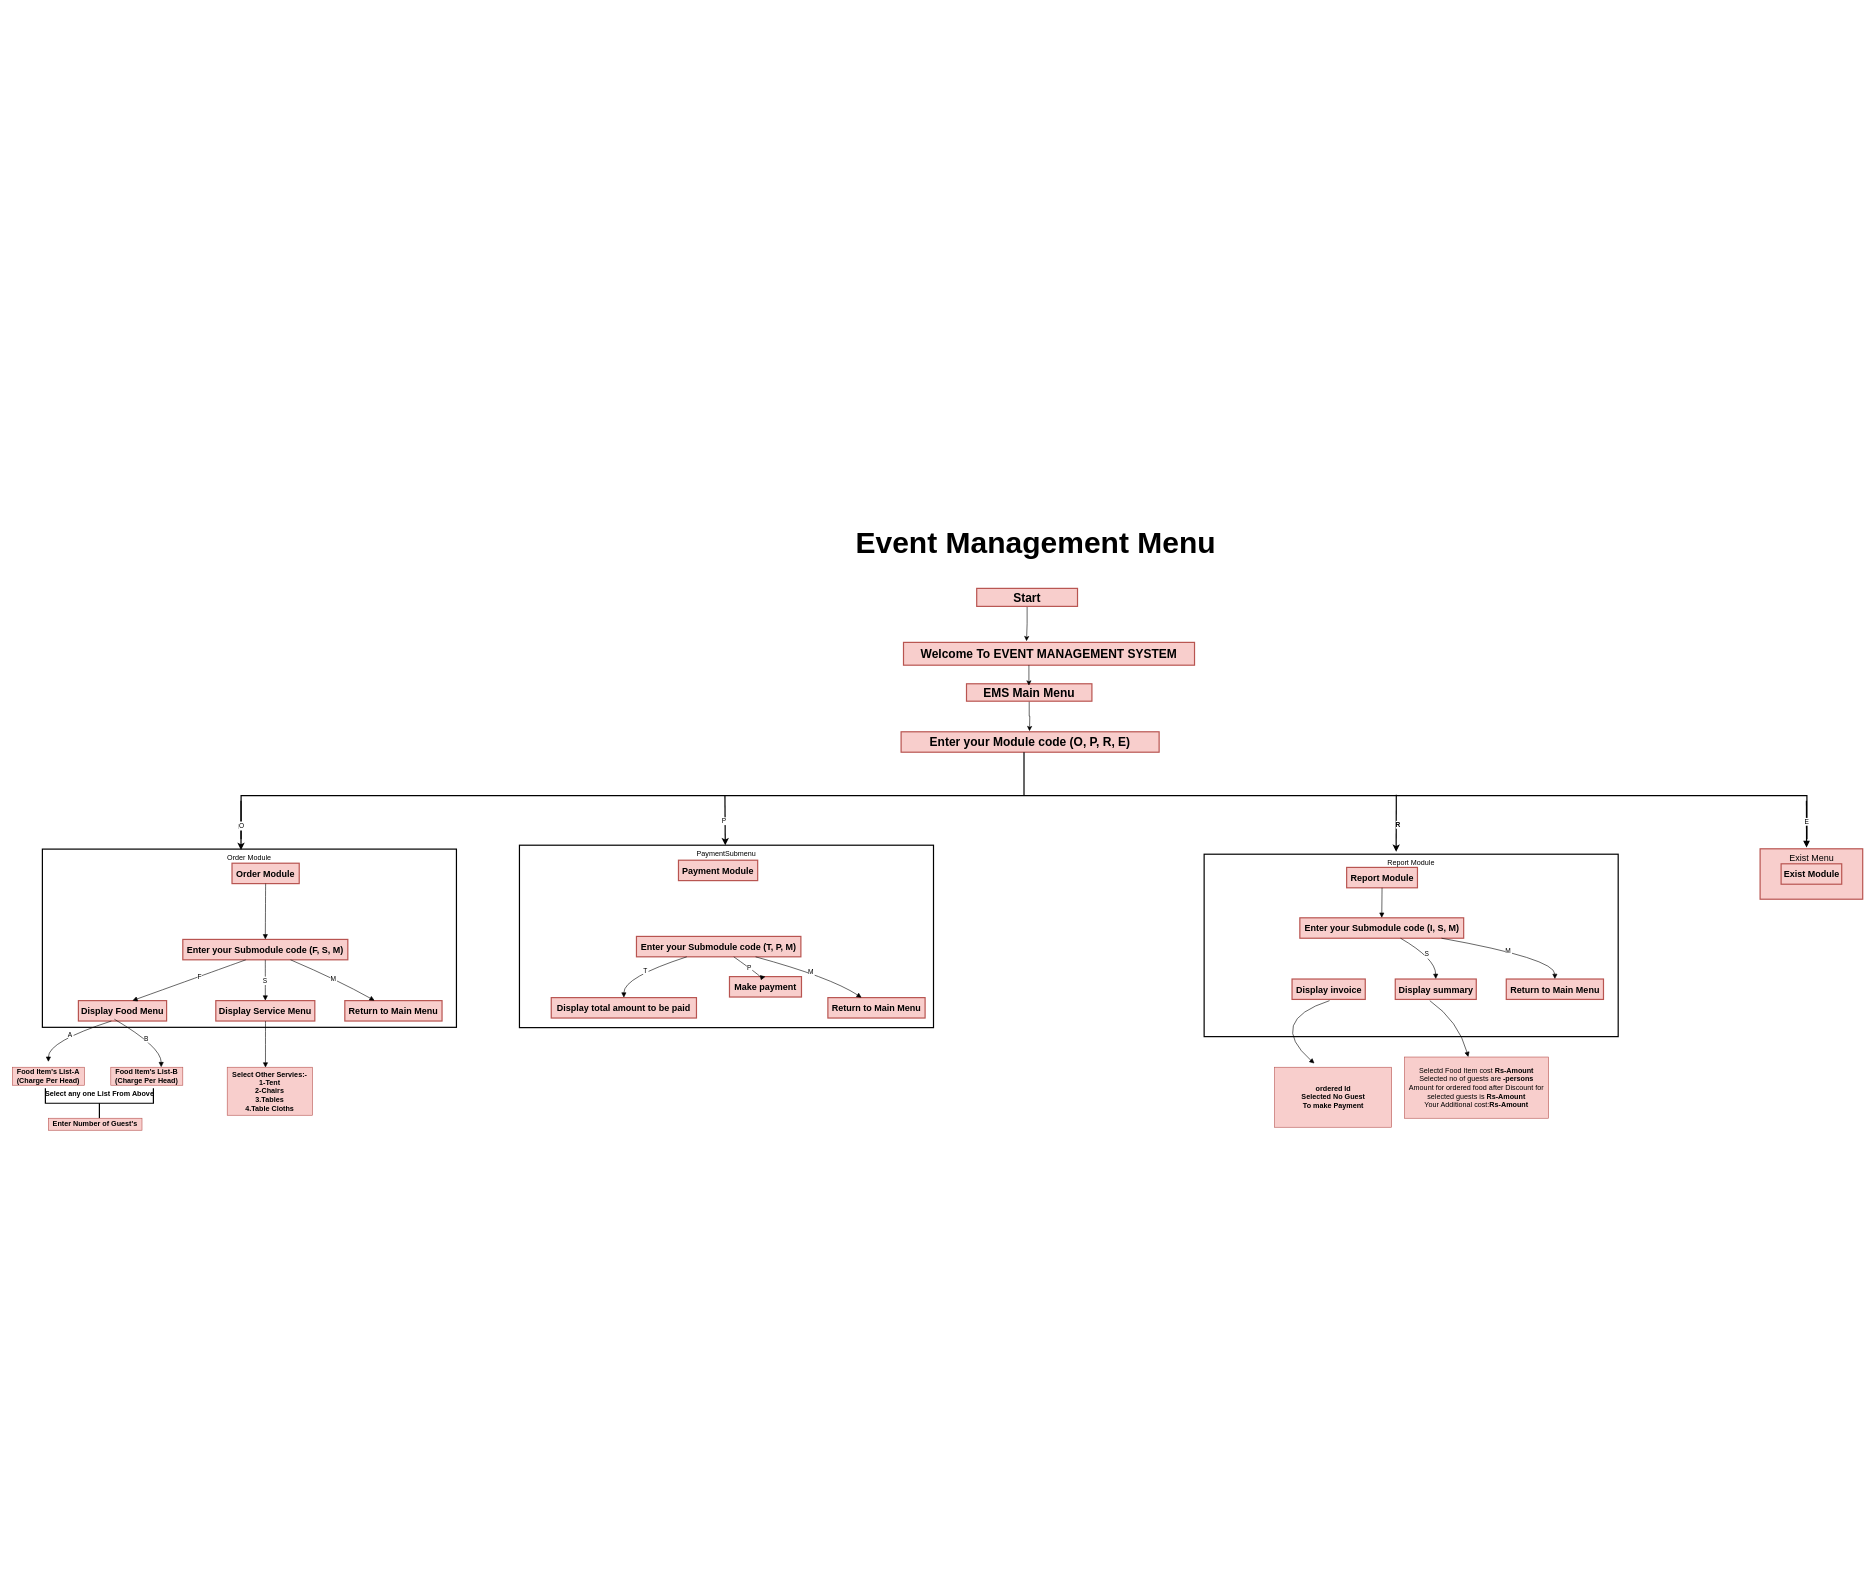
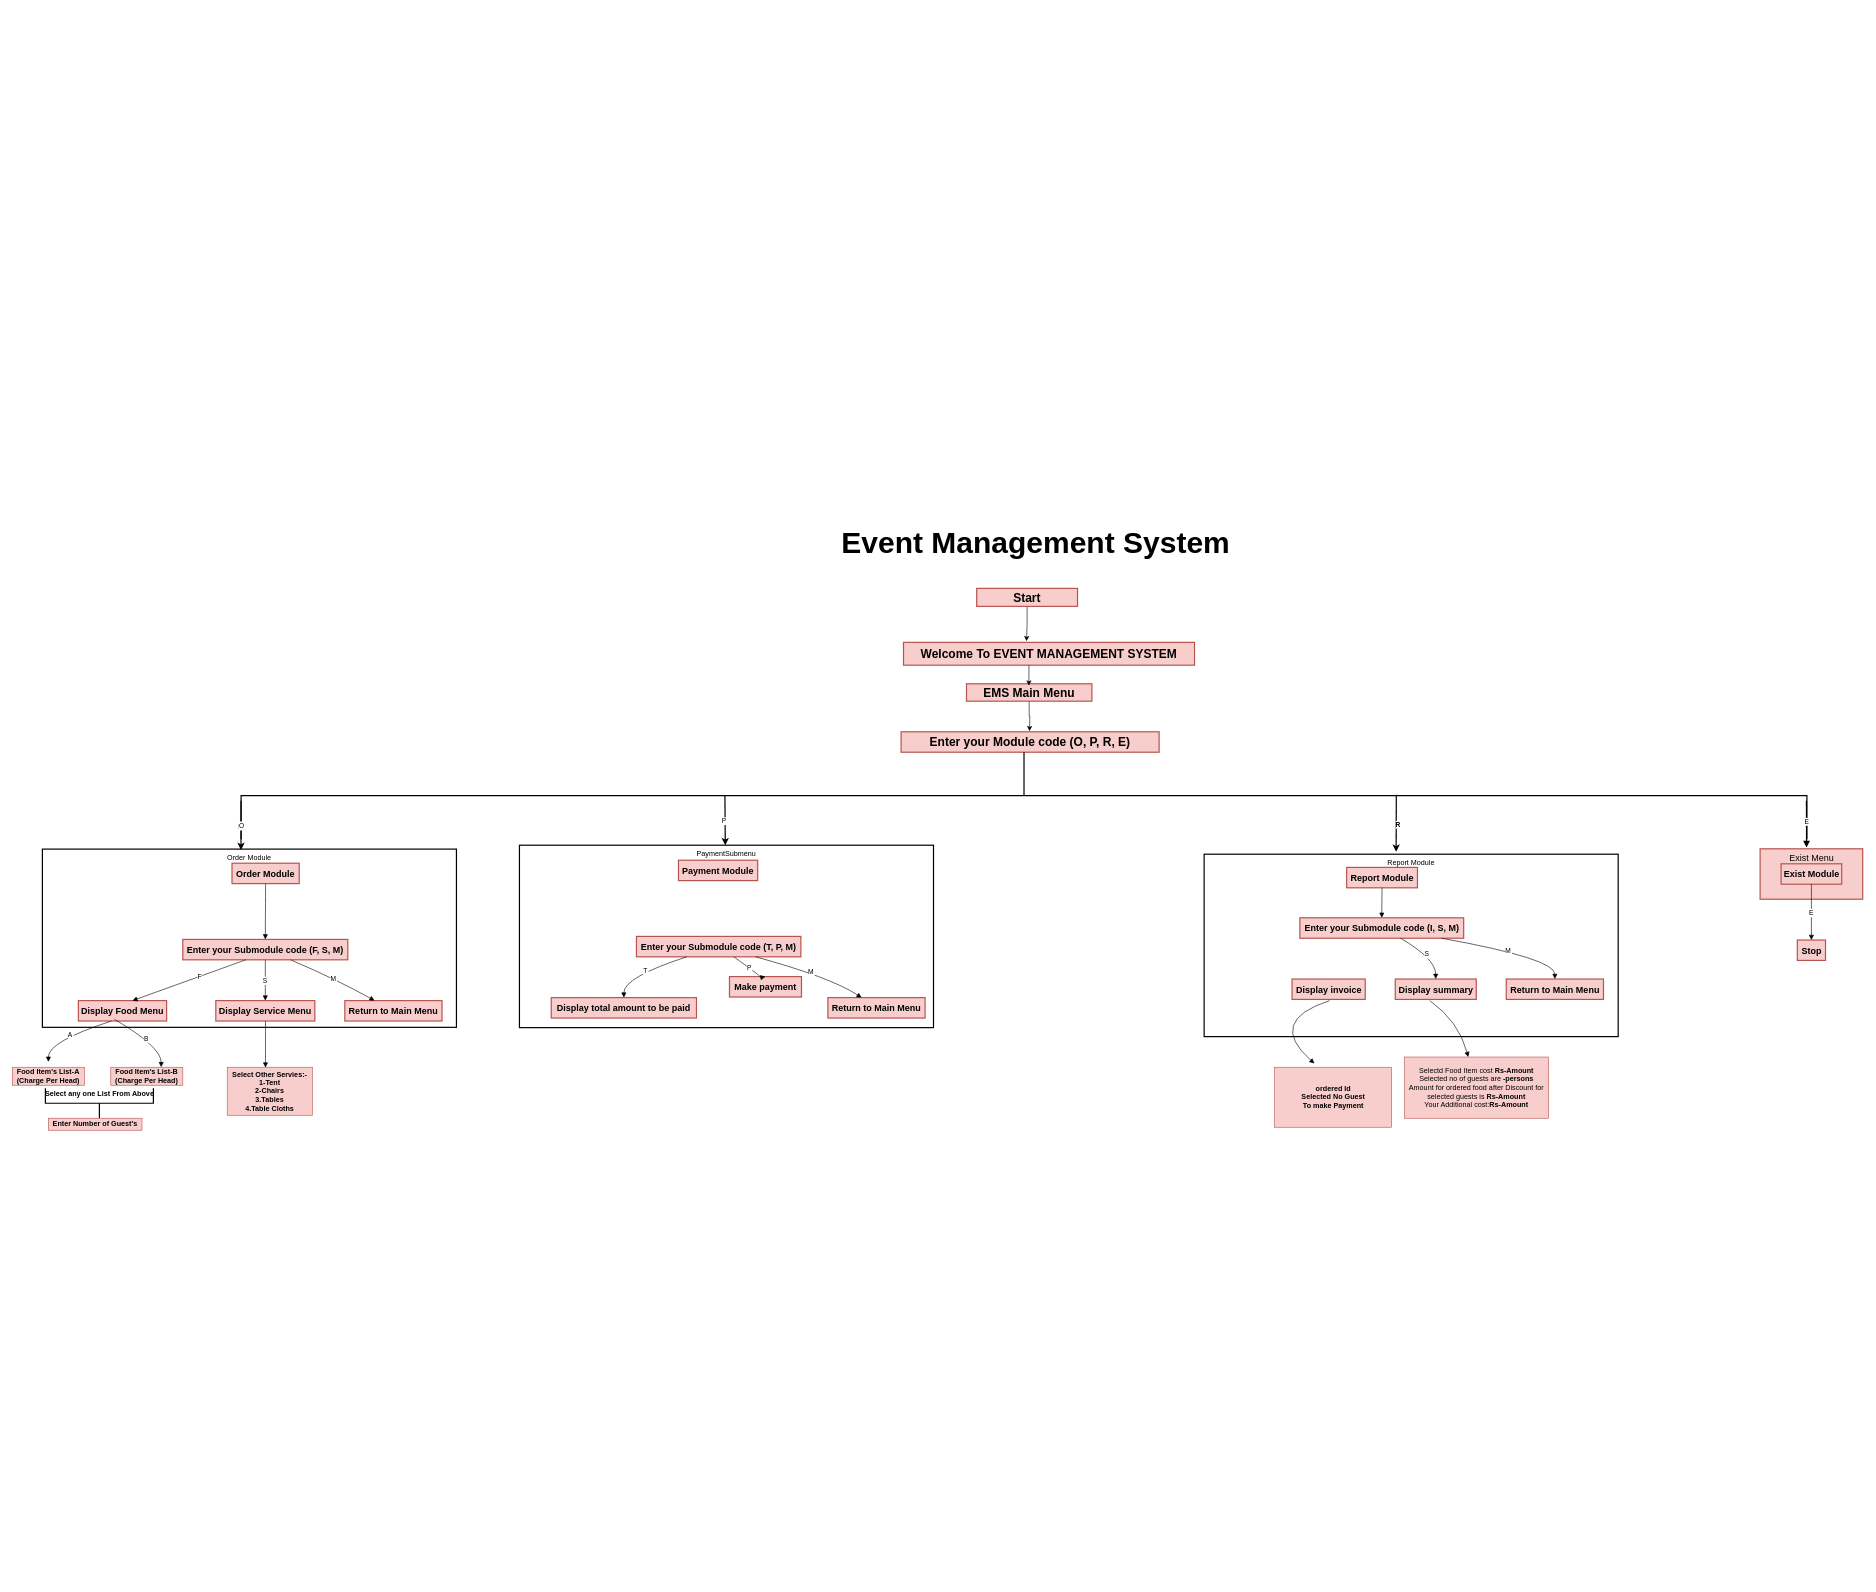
node "Event Management Menu": label "Event Management Menu" -> "Event Management System"
edge "Exist Module" -> "Stop": added, label "E"
node "Stop": added
